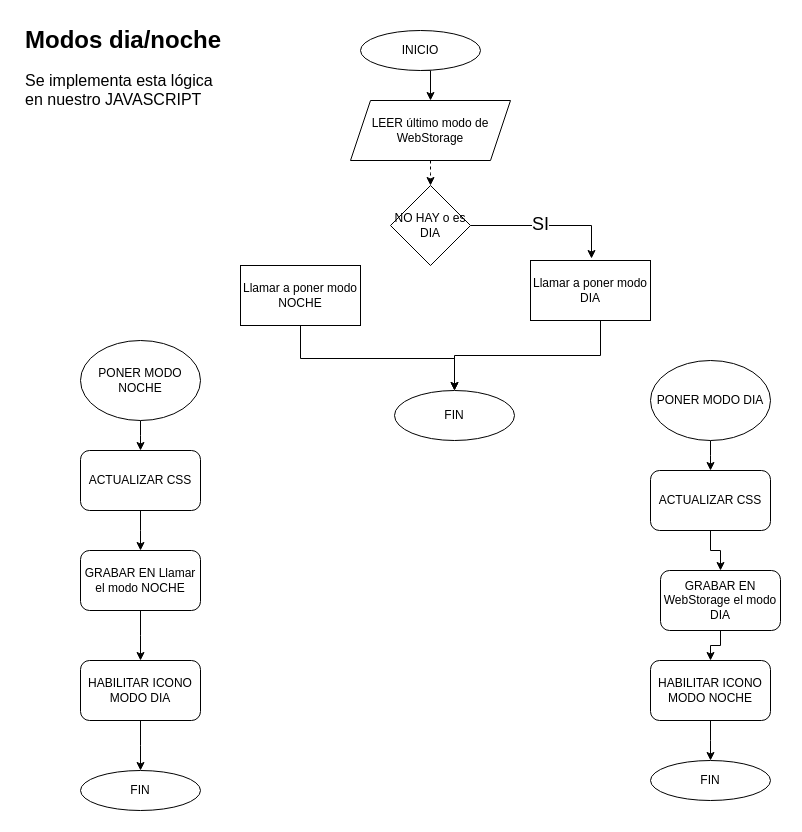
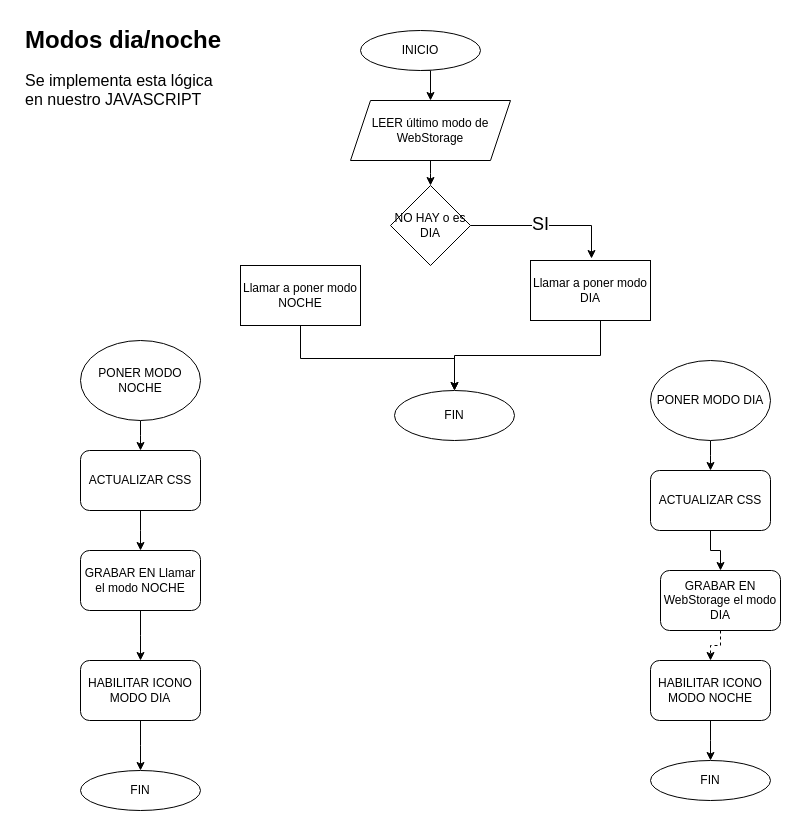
edge "LEER último modo de WebStorage" -> "NO HAY o es DIA": style dashed -> solid
edge "GRABAR EN WebStorage el modo DIA" -> "HABILITAR ICONO MODO NOCHE": style solid -> dashed
